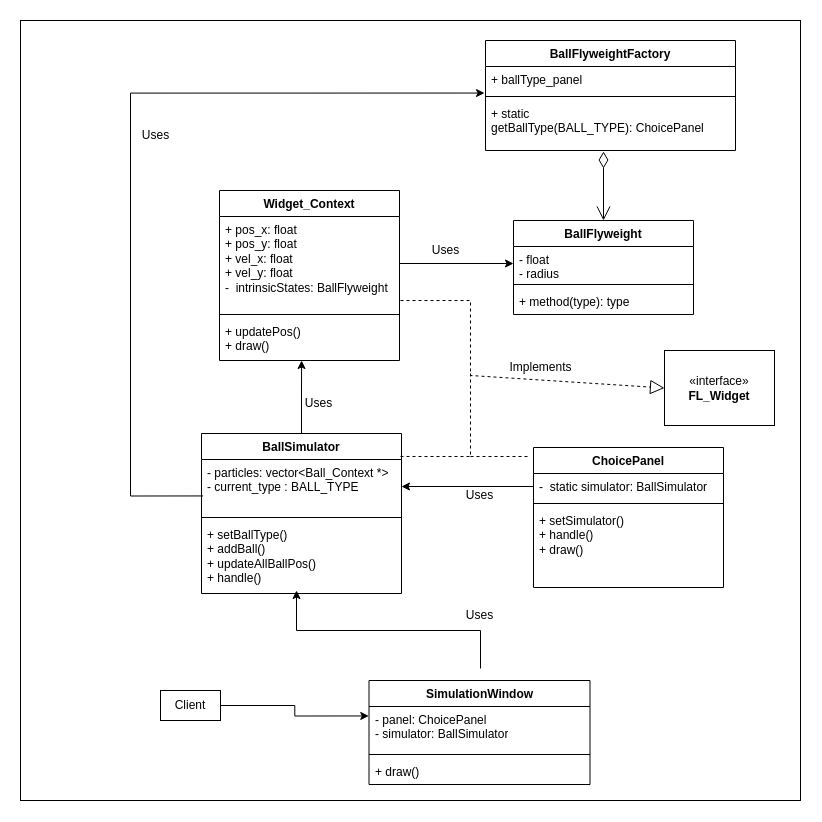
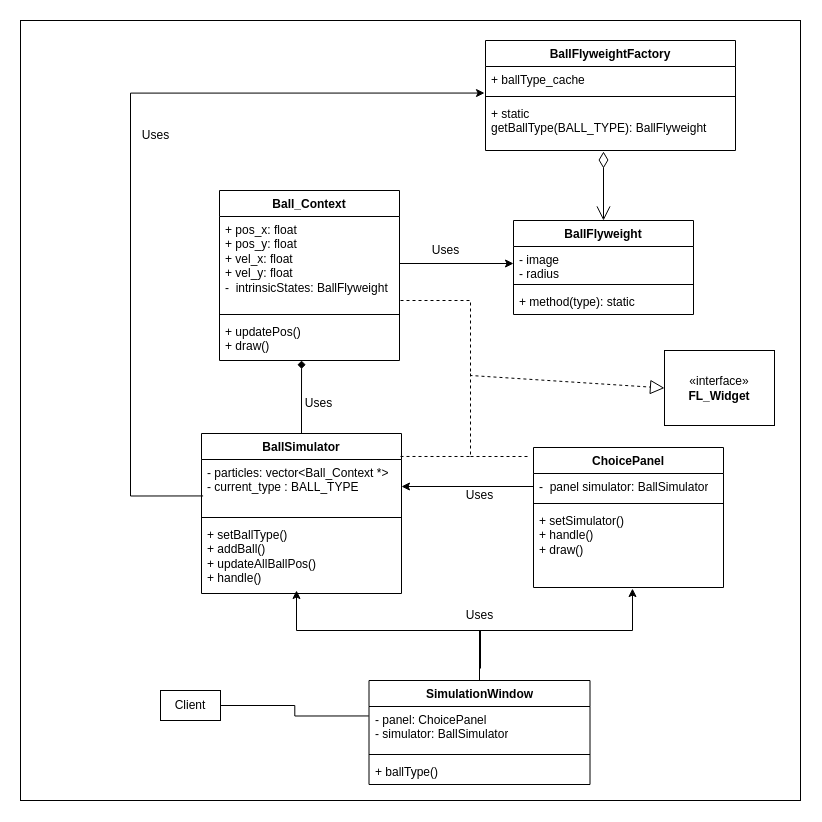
node "+ ballType_panel": label "+ ballType_panel" -> "+ ballType_cache"
node "+ static getBallType(BALL_TYPE): ChoicePanel": label "+ static getBallType(BALL_TYPE): ChoicePanel" -> "+ static getBallType(BALL_TYPE): BallFlyweight"
node "Widget_Context": label "Widget_Context" -> "Ball_Context"
node "- float - radius": label "- float - radius" -> "- image - radius"
node "+ method(type): type": label "+ method(type): type" -> "+ method(type): static"
node "Implements": removed
edge "BallSimulator" -> "+ updatePos() + draw()": arrowhead classic -> diamond
node "- static simulator: BallSimulator": label "- static simulator: BallSimulator" -> "- panel simulator: BallSimulator"
edge "SimulationWindow" -> "+ setSimulator() + handle() + draw()": added
edge "Client" -> "- panel: ChoicePanel - simulator: BallSimulator": arrowhead classic -> none
node "+ draw()": label "+ draw()" -> "+ ballType()"
